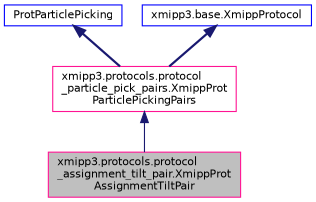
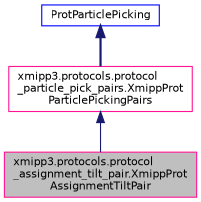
node "xmipp3.base.XmippProtocol": removed
